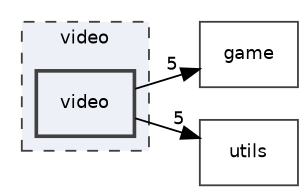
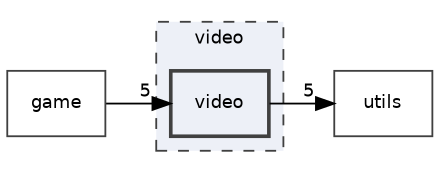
edge "video" -> "game": reversed
